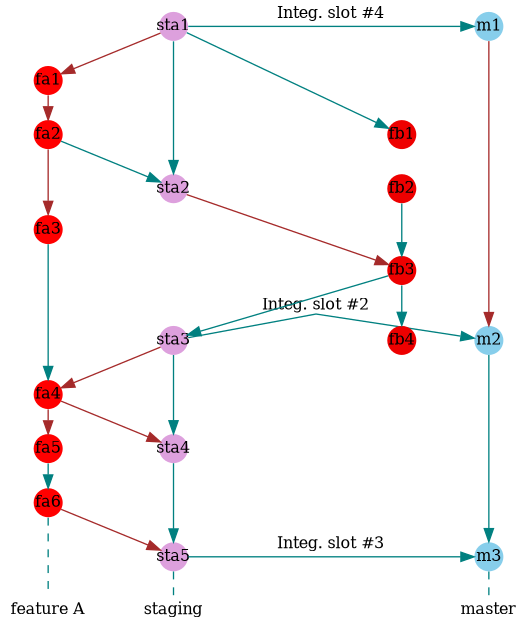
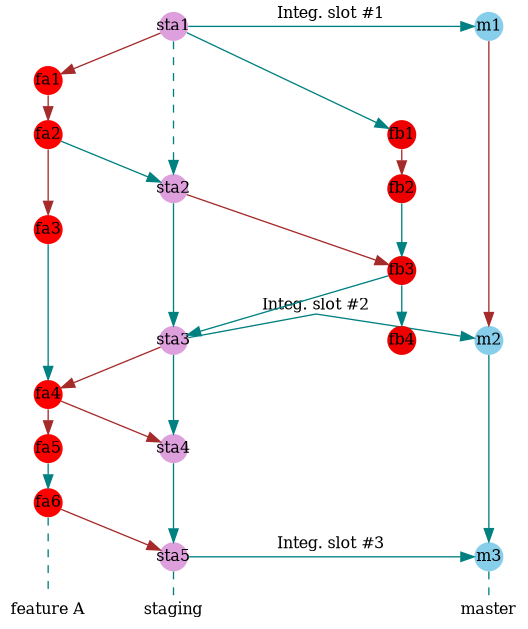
edge "sta1" -> "m1": label "Integ. slot #4" -> "Integ. slot #1"
edge "sta1" -> "sta2": style filled -> dashed
edge "fb1" -> "fb2": added
edge "sta2" -> "sta3": added
